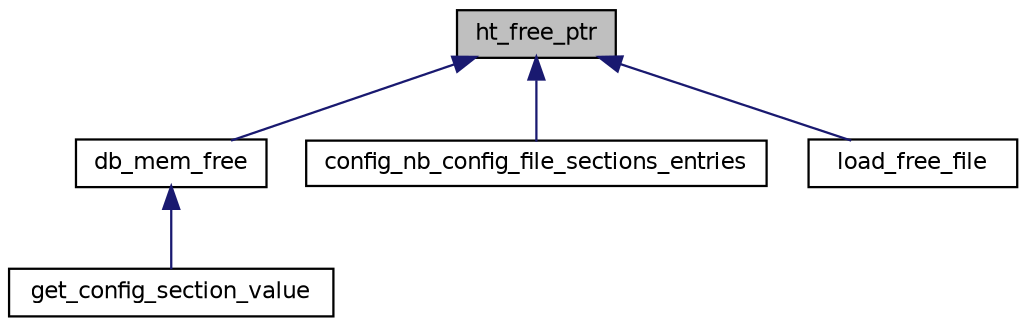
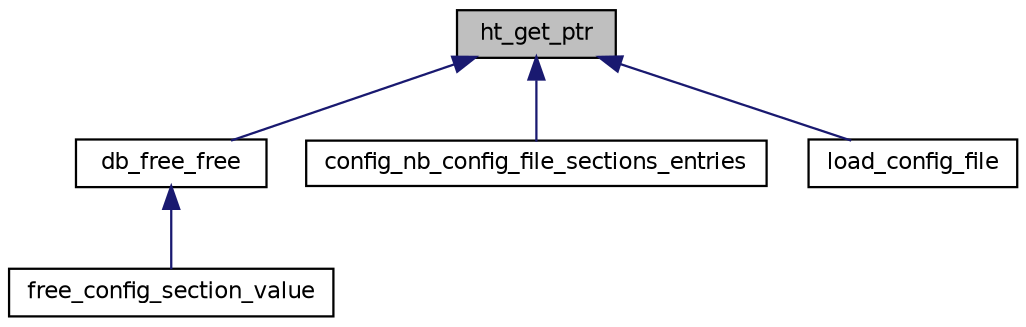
node "ht_free_ptr": label "ht_free_ptr" -> "ht_get_ptr"
node "db_mem_free": label "db_mem_free" -> "db_free_free"
node "load_free_file": label "load_free_file" -> "load_config_file"
node "get_config_section_value": label "get_config_section_value" -> "free_config_section_value"
